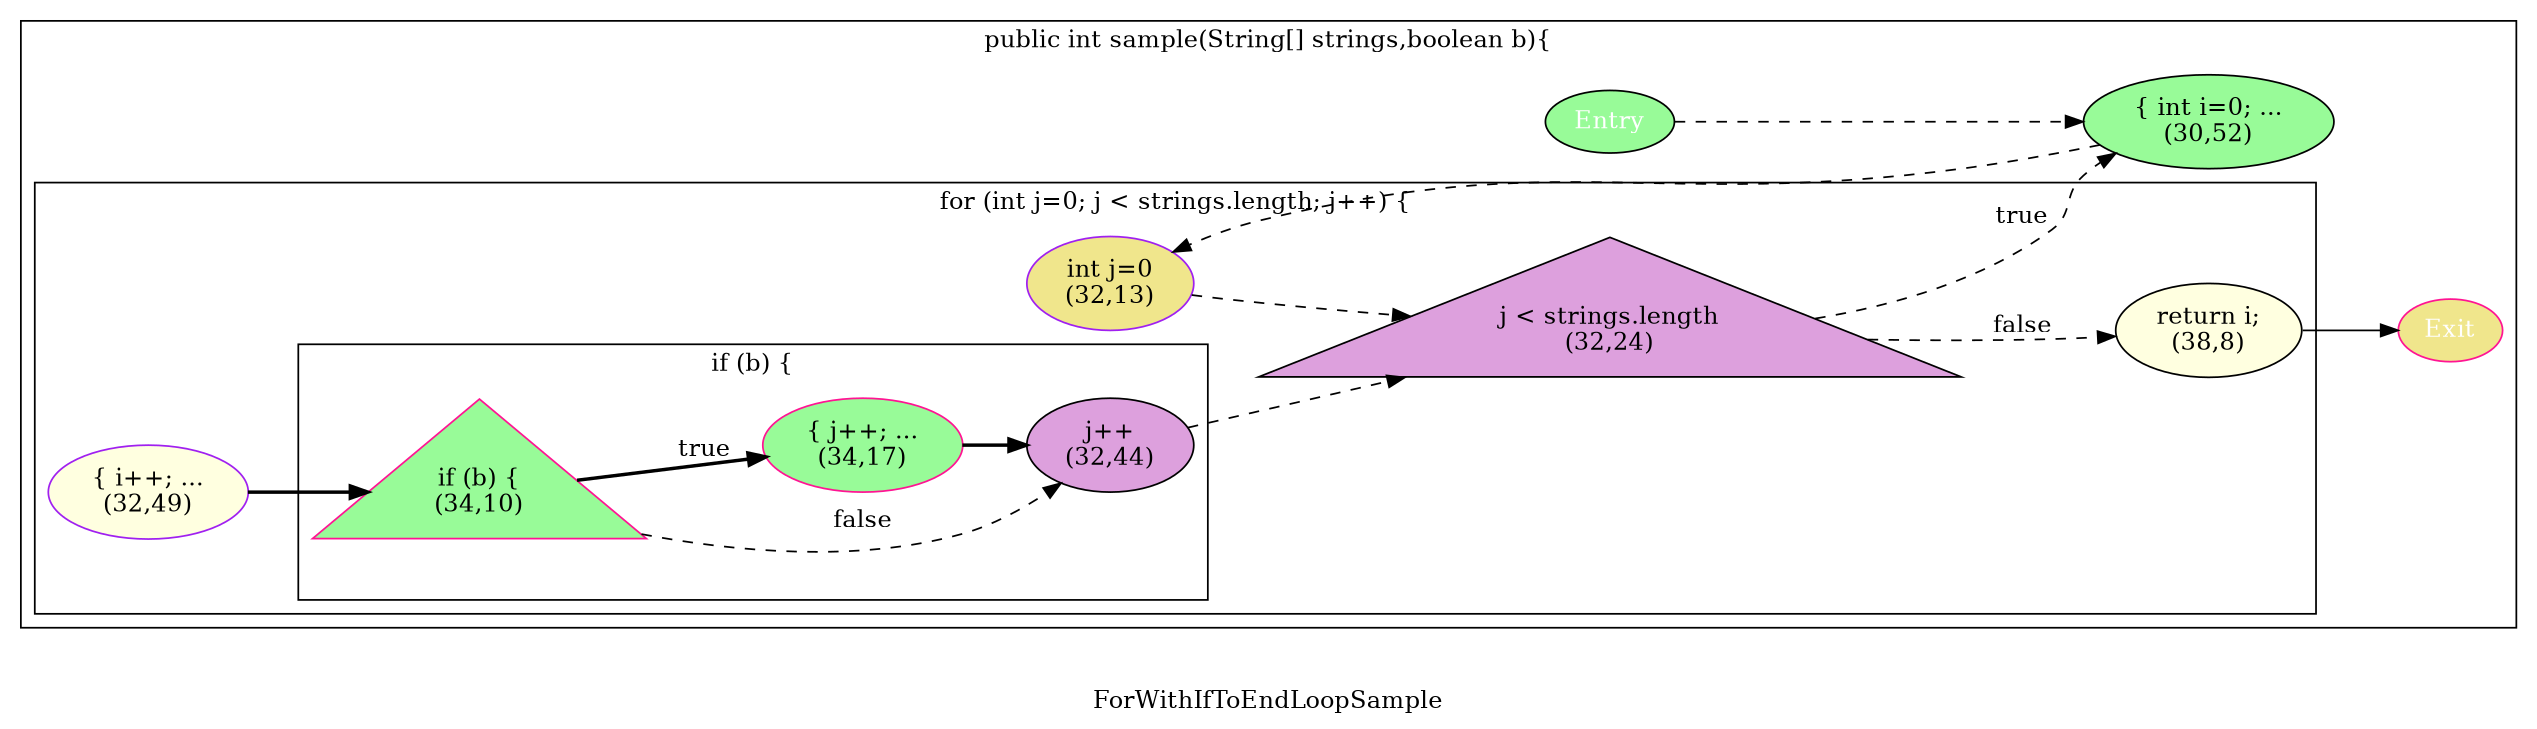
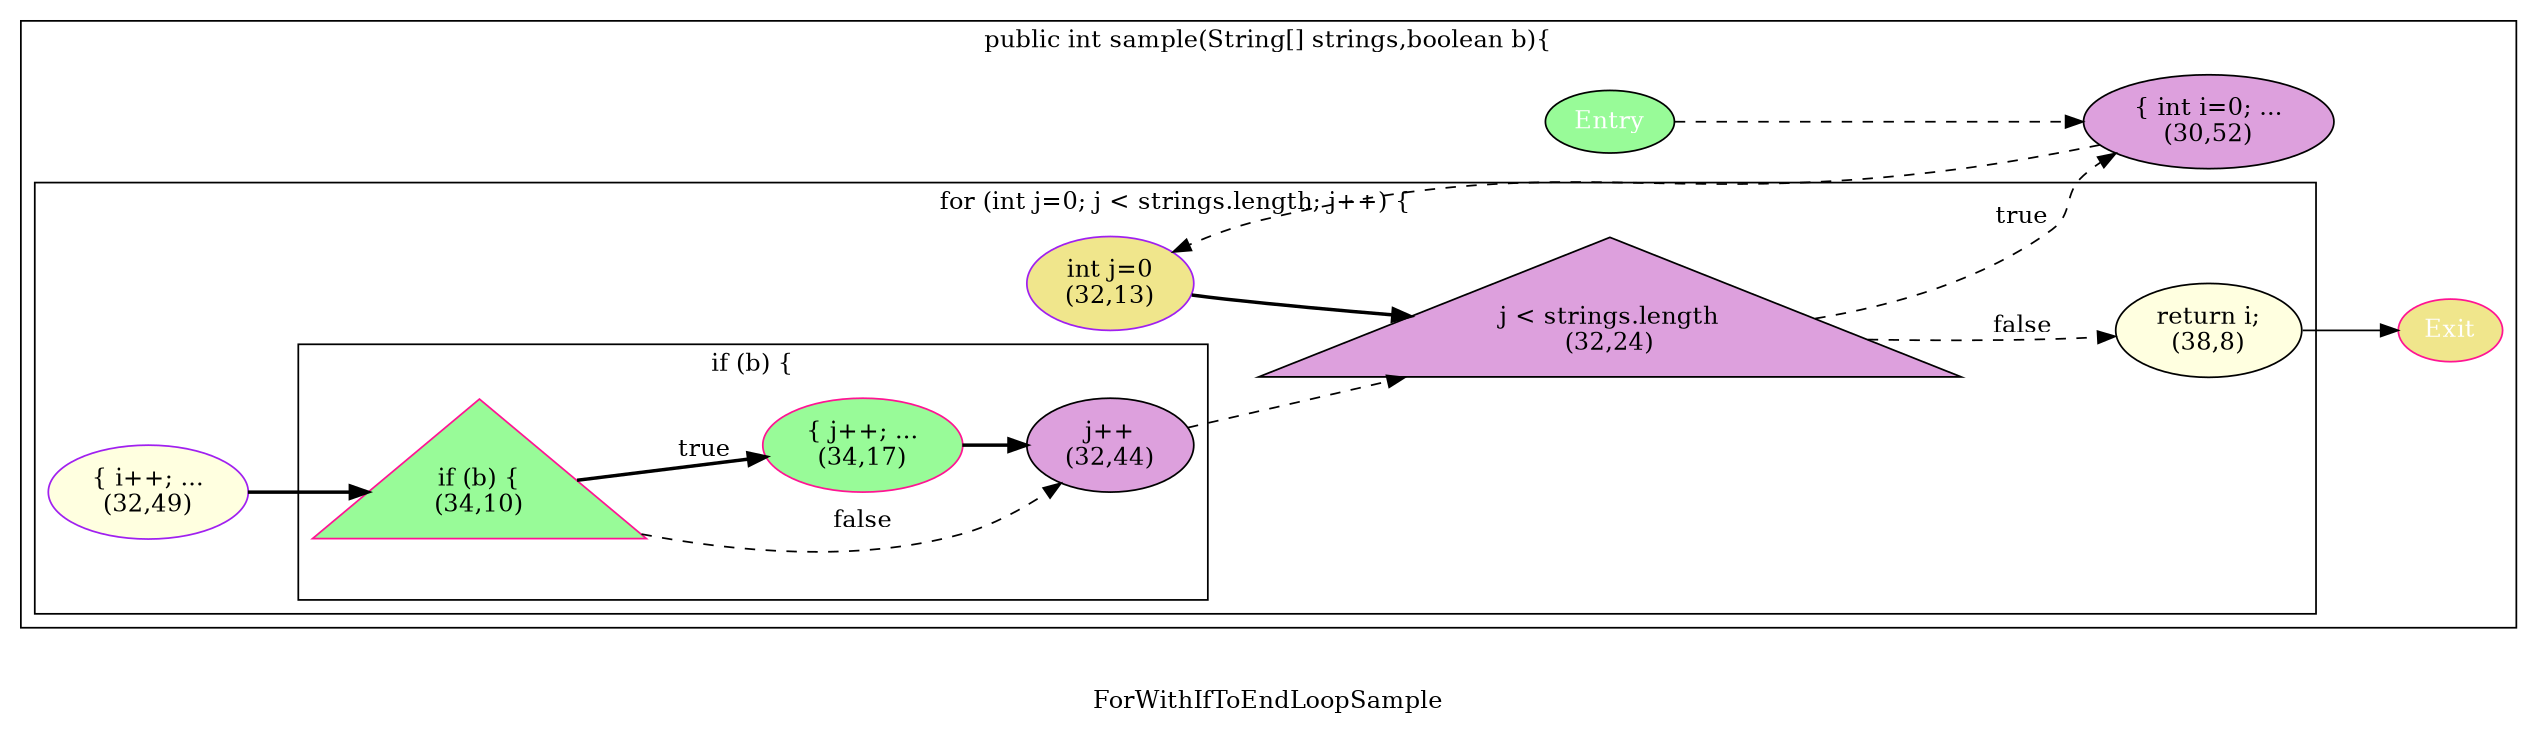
node "{ int i=0; ... (30,52)": fillcolor palegreen -> plum
edge "int j=0 (32,13)" -> "j < strings.length (32,24)": style dashed -> bold
